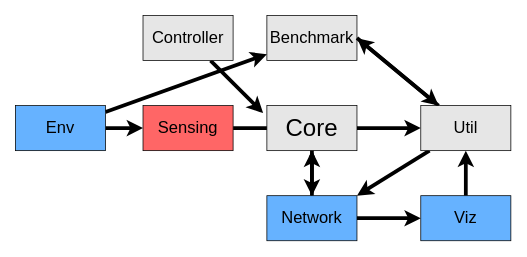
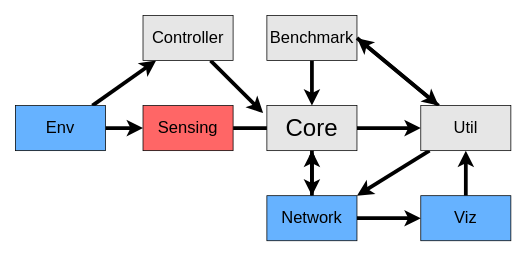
edge "Benchmark" -> "Core": added
edge "Env" -> "Benchmark": now "Env" -> "Controller"
